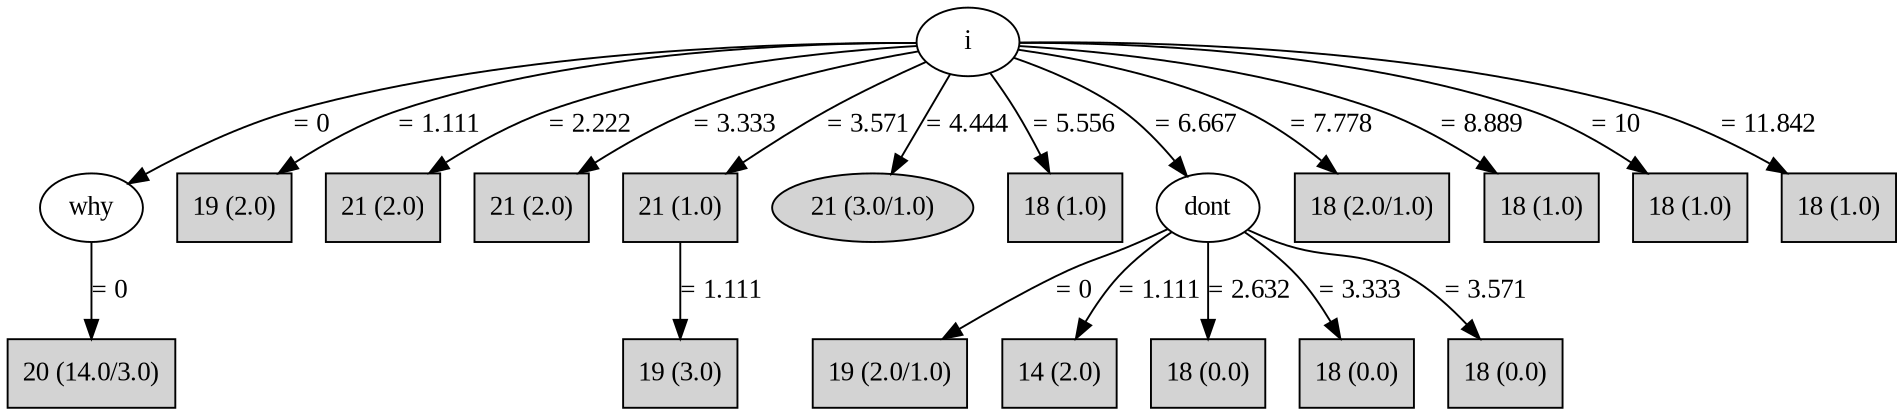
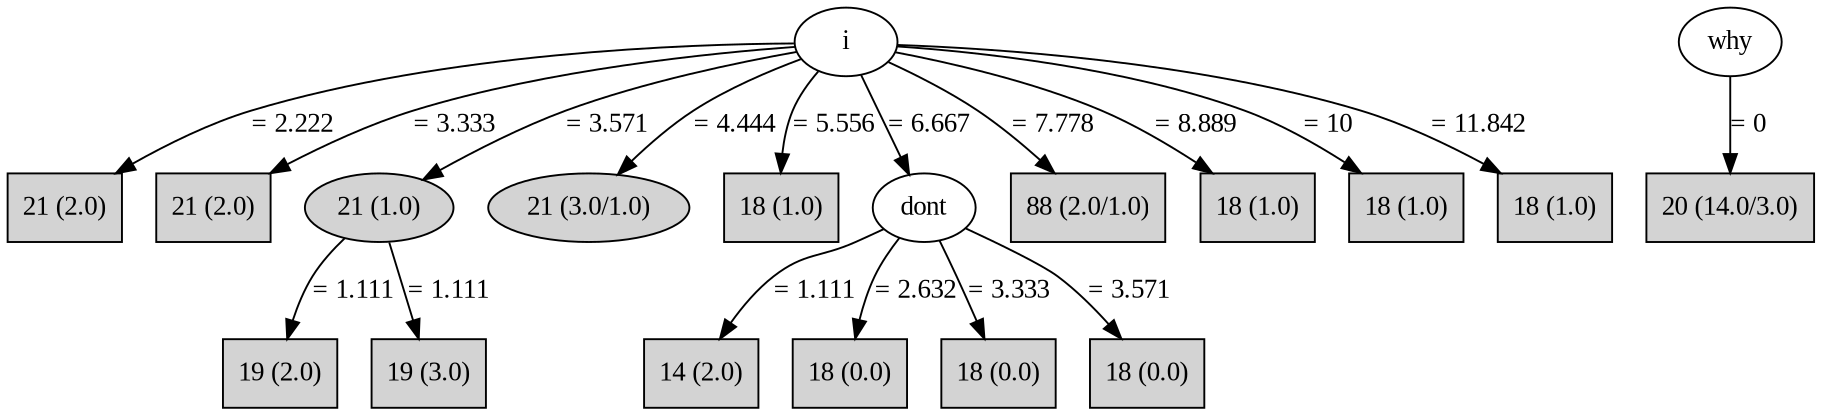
edge "i" -> "why": removed, label "= 0"
edge "i" -> "19 (2.0)": now "21 (1.0)" -> "19 (2.0)"
node "21 (1.0)": shape box -> ellipse
node "18 (2.0/1.0)": label "18 (2.0/1.0)" -> "88 (2.0/1.0)"
node "19 (2.0/1.0)": removed
